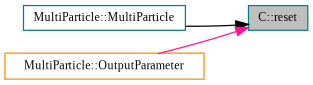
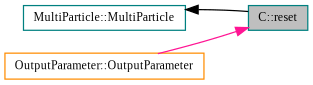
edge "MultiParticle::MultiParticle" -> "C::reset": reversed
node "MultiParticle::OutputParameter": label "MultiParticle::OutputParameter" -> "OutputParameter::OutputParameter"
